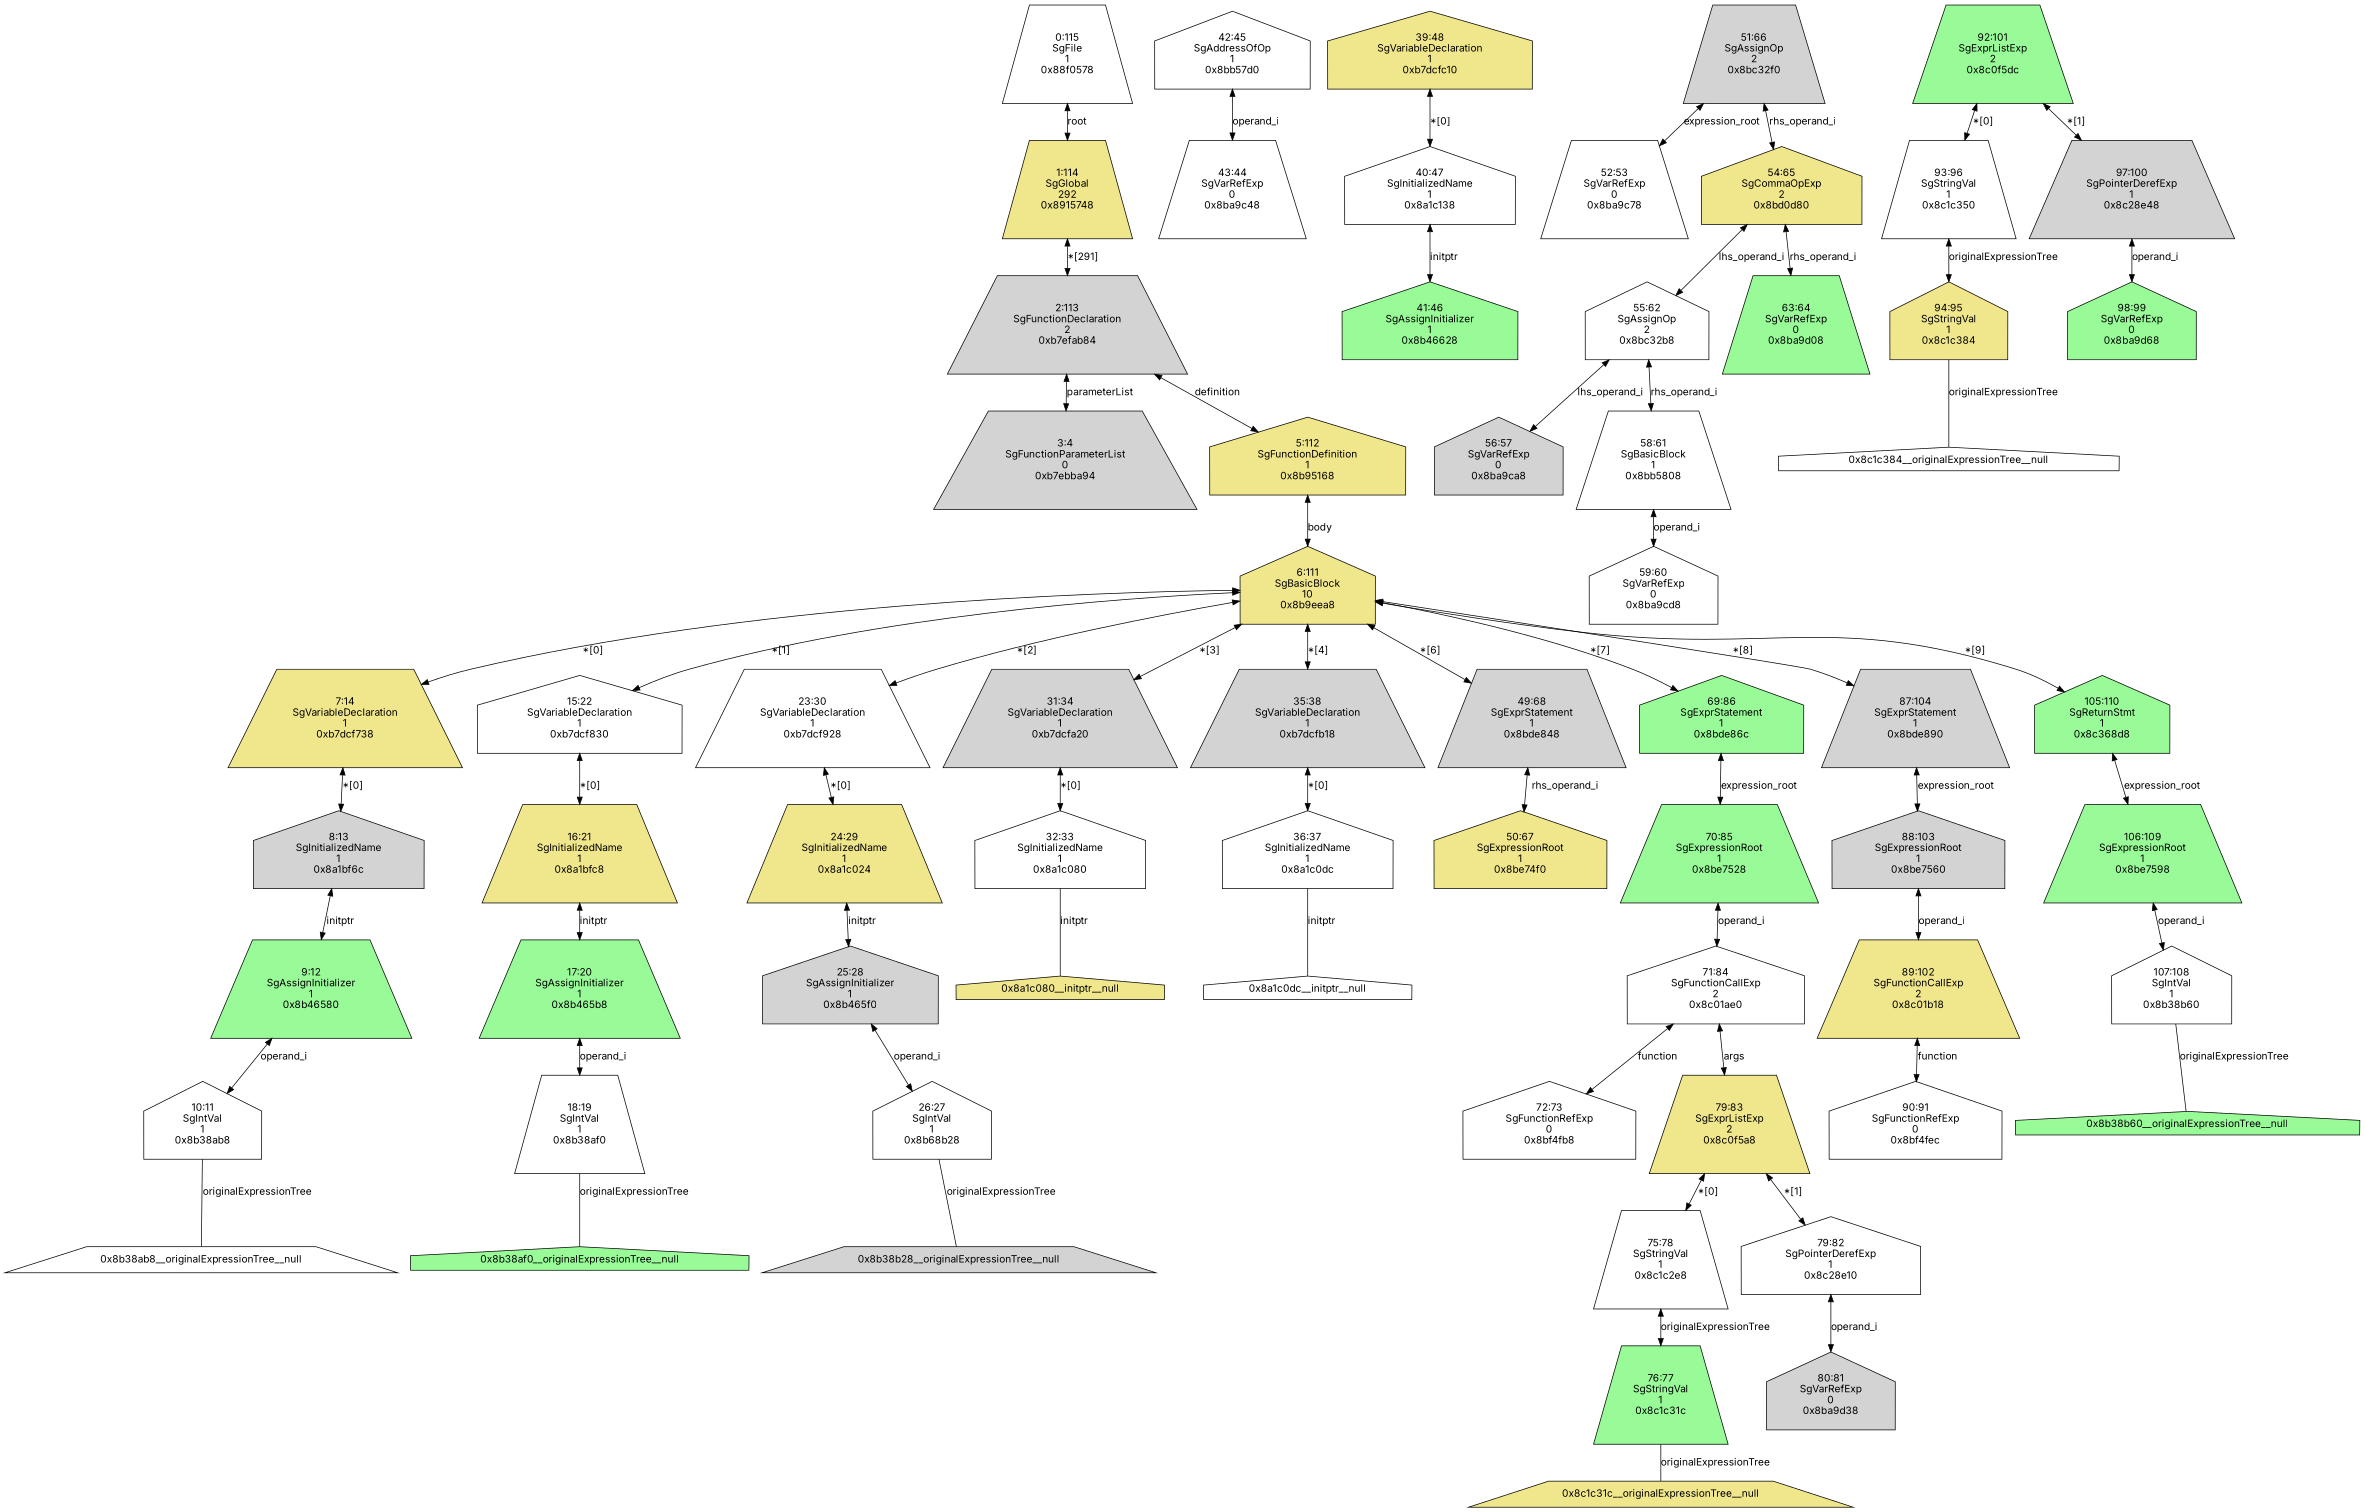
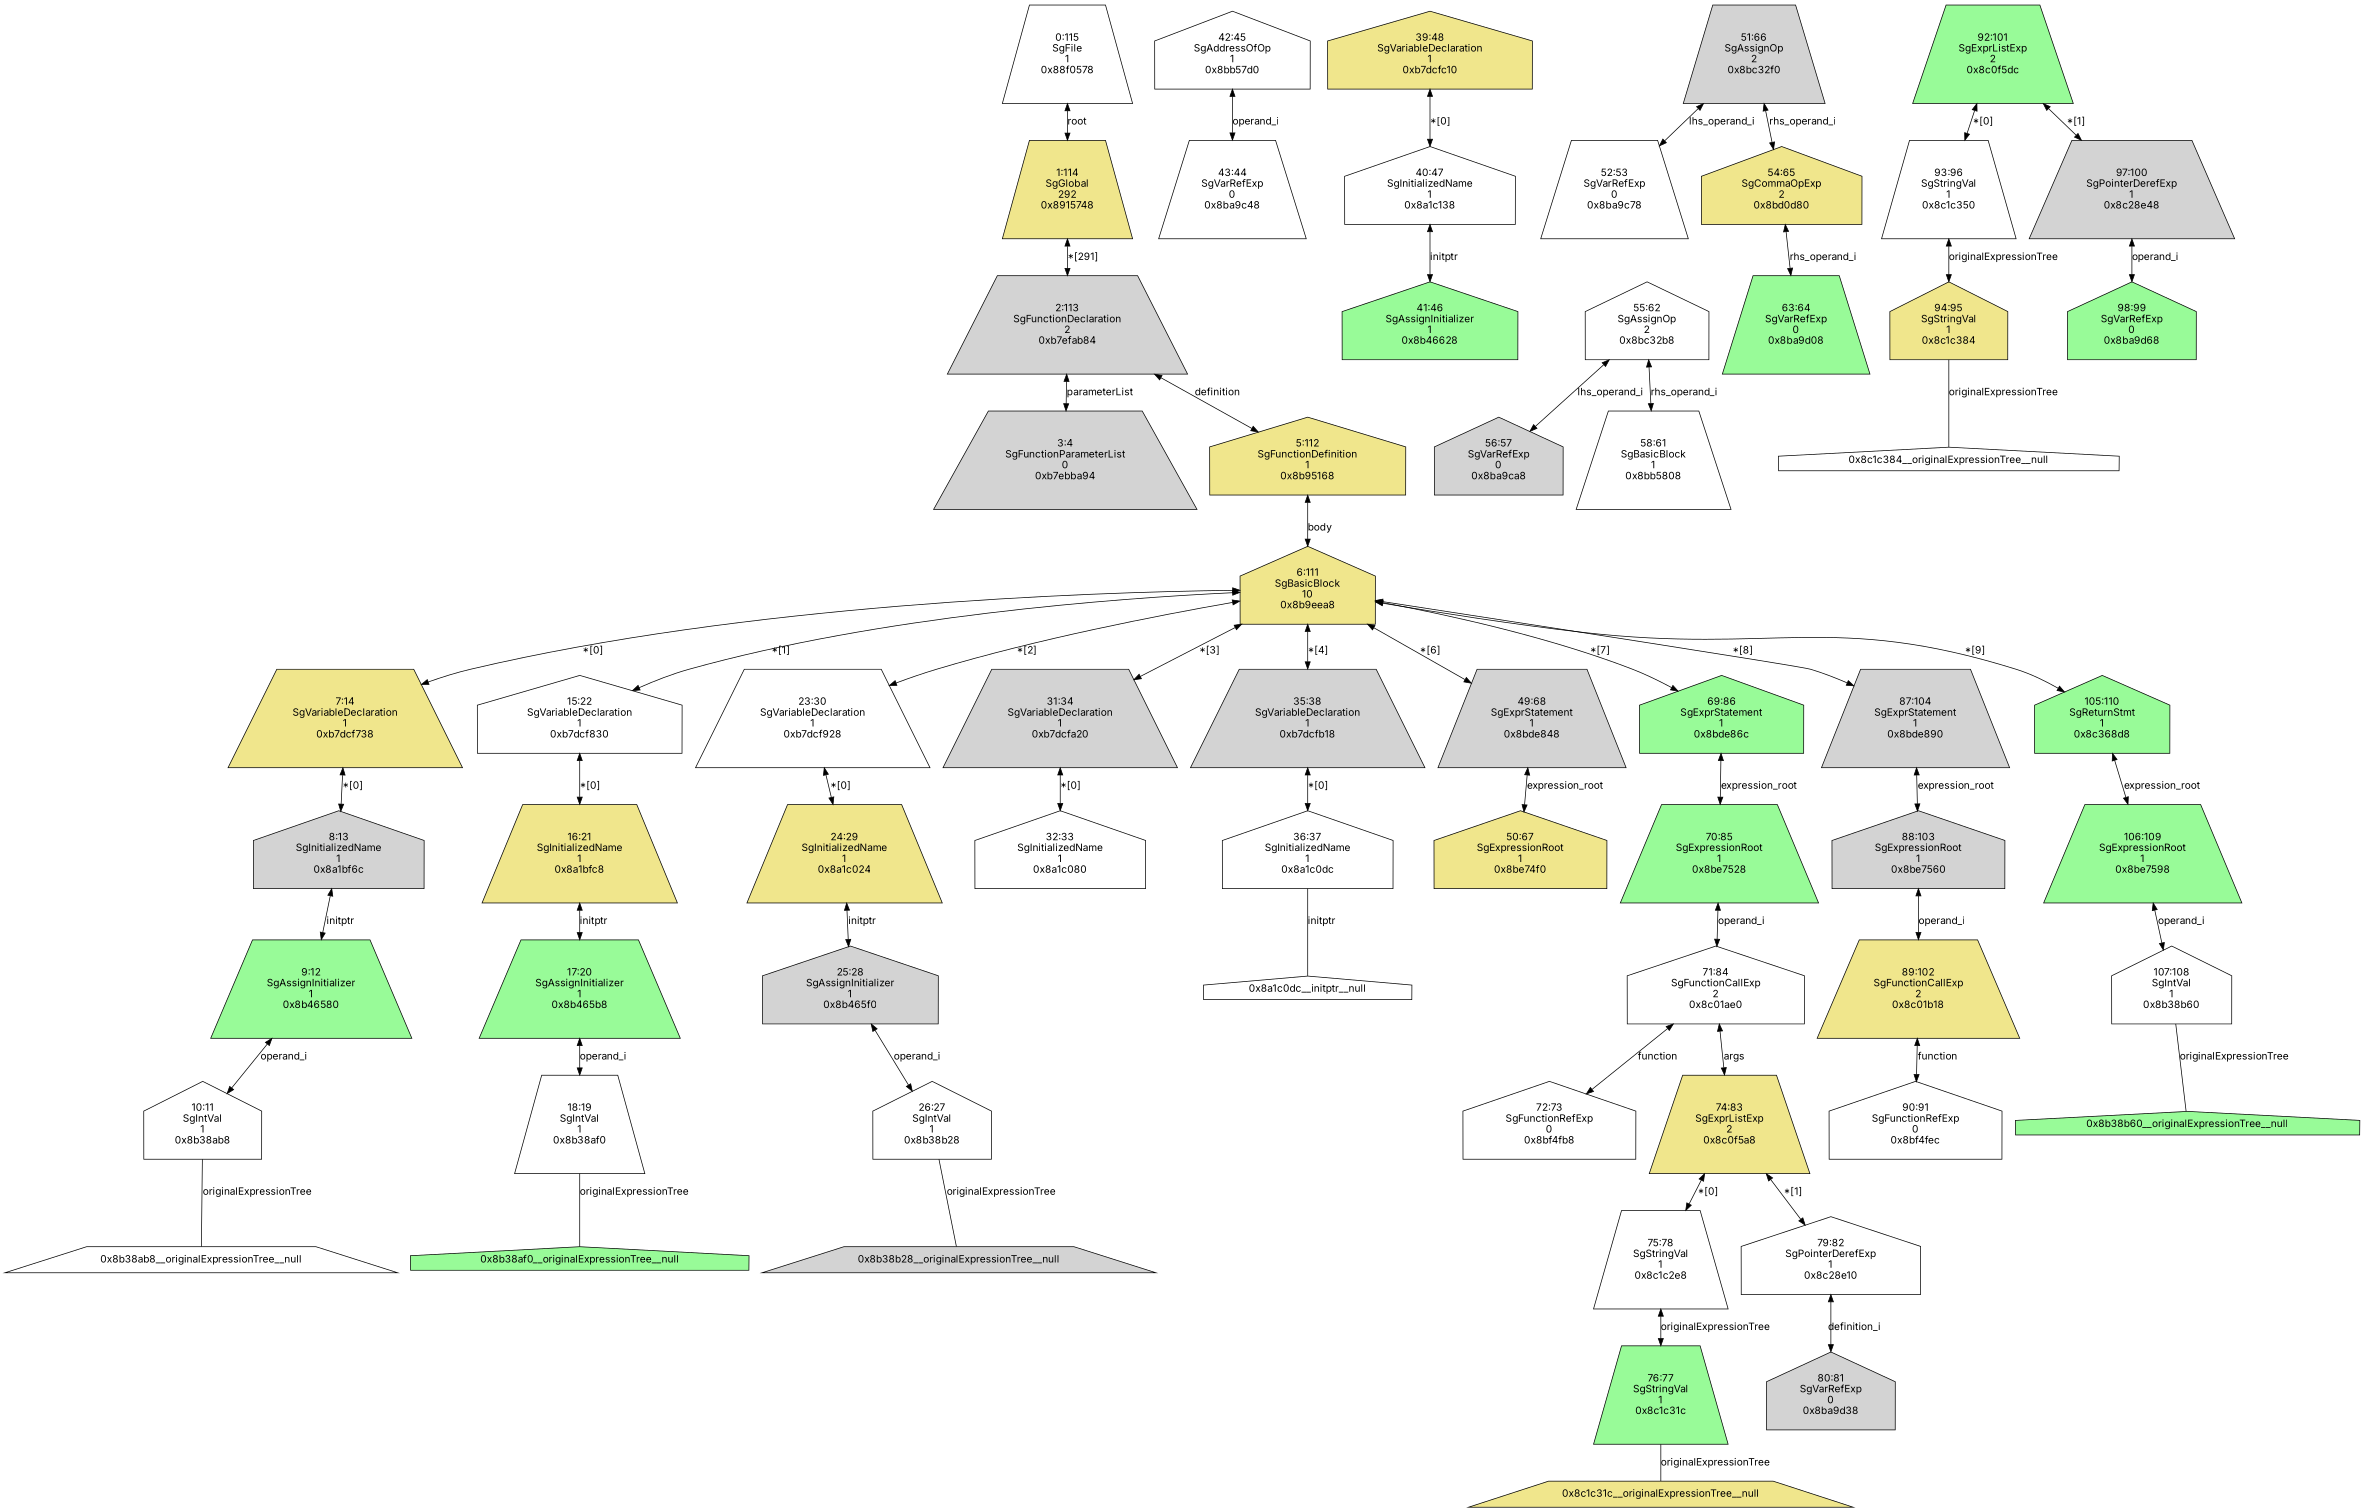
edge "51:66 SgAssignOp 2 0x8bc32f0" -- "52:53 SgVarRefExp 0 0x8ba9c78": label "expression_root" -> "lhs_operand_i"
edge "54:65 SgCommaOpExp 2 0x8bd0d80" -- "55:62 SgAssignOp 2 0x8bc32b8": removed, label "lhs_operand_i"
node "59:60 SgVarRefExp 0 0x8ba9cd8": removed
edge "49:68 SgExprStatement 1 0x8bde848" -- "50:67 SgExpressionRoot 1 0x8be74f0": label "rhs_operand_i" -> "expression_root"
node "0x8a1c080__initptr__null": removed
node "26:27 SgIntVal 1 0x8b68b28": label "26:27 SgIntVal 1 0x8b68b28" -> "26:27 SgIntVal 1 0x8b38b28"
node "79:83 SgExprListExp 2 0x8c0f5a8": label "79:83 SgExprListExp 2 0x8c0f5a8" -> "74:83 SgExprListExp 2 0x8c0f5a8"
edge "79:82 SgPointerDerefExp 1 0x8c28e10" -- "80:81 SgVarRefExp 0 0x8ba9d38": label "operand_i" -> "definition_i"
